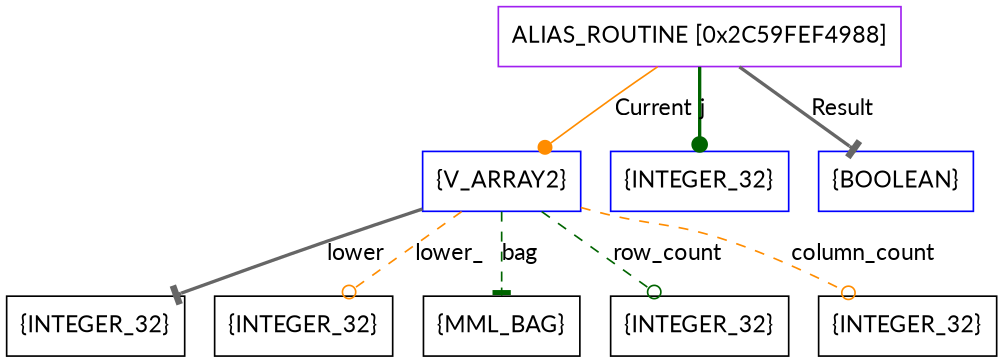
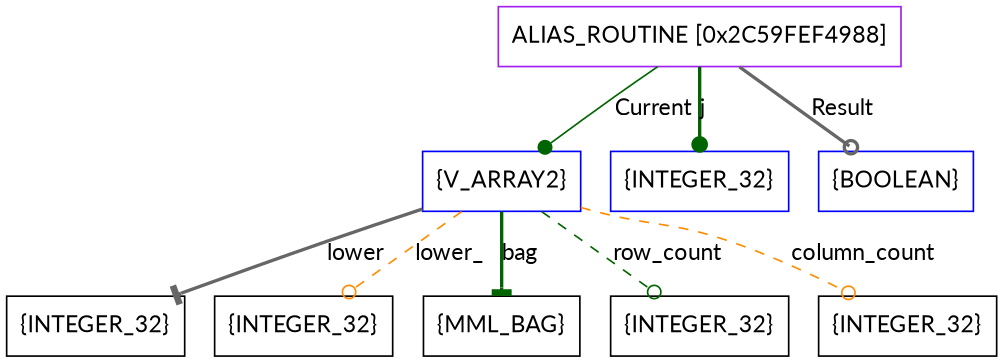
edge "ALIAS_ROUTINE [0x2C59FEF4988]" -> "{V_ARRAY2}": color darkorange -> darkgreen
edge "ALIAS_ROUTINE [0x2C59FEF4988]" -> "{BOOLEAN}": arrowhead tee -> odot
edge "{V_ARRAY2}" -> "{MML_BAG}": style dashed -> bold
